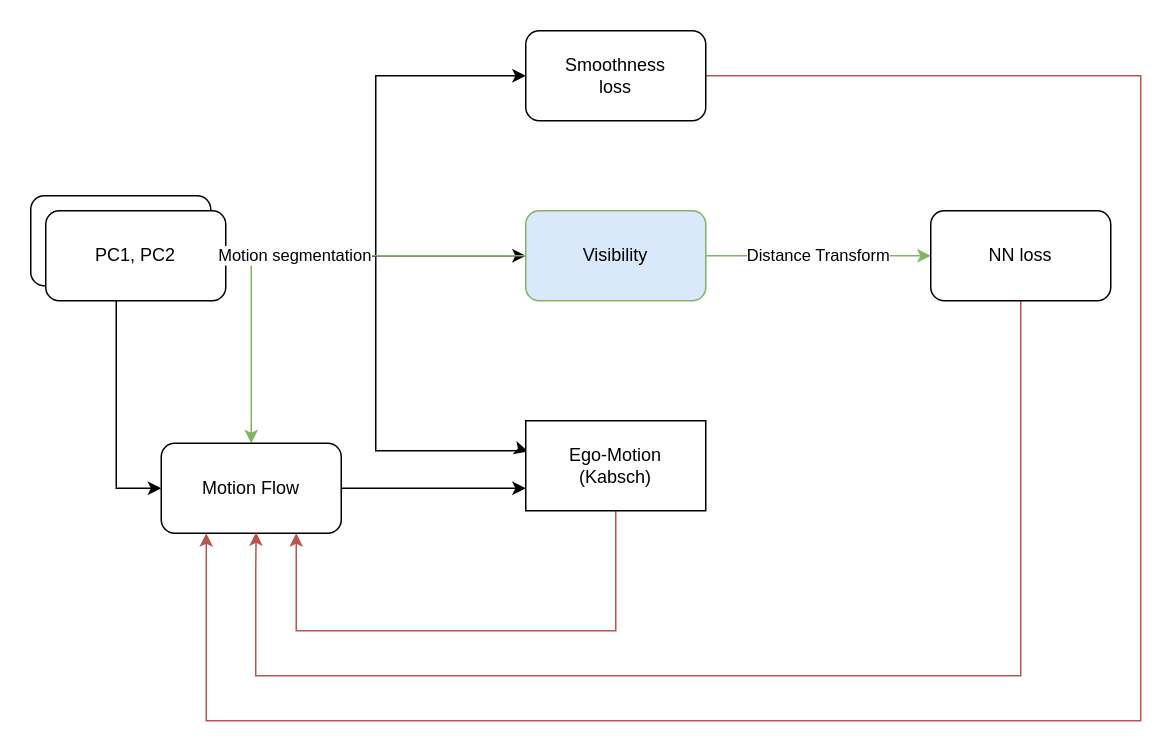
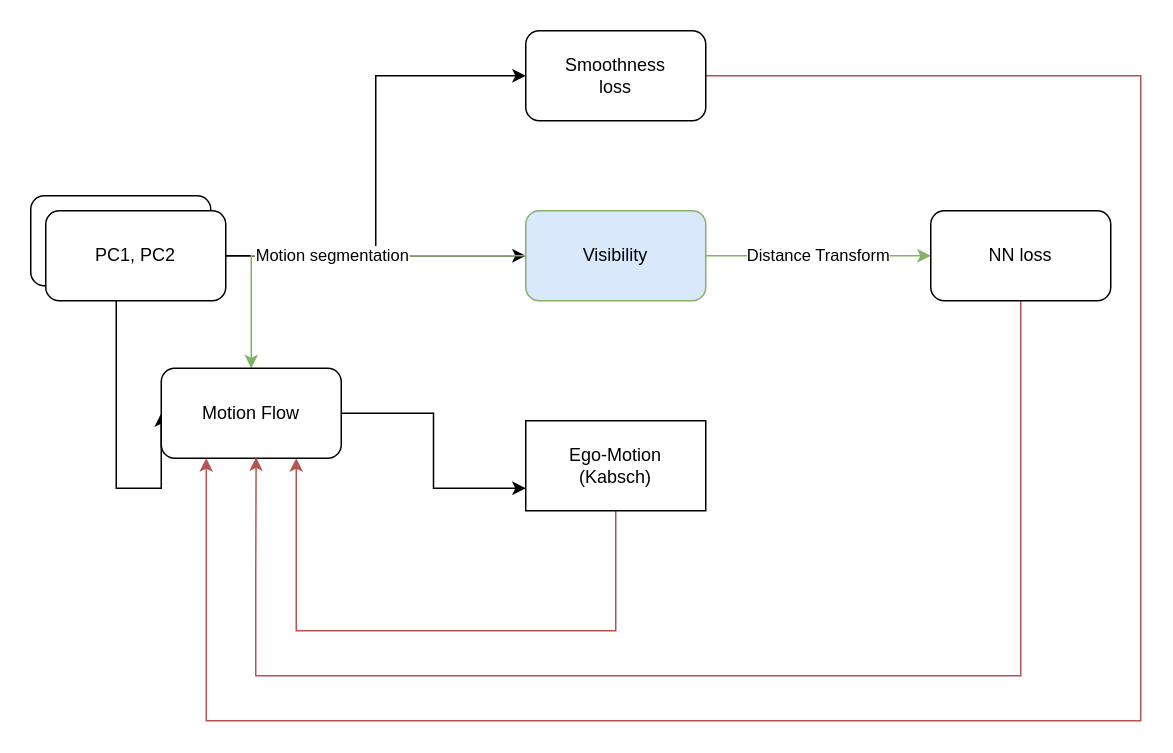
edge "PC1, PC2" -> "Ego-Motion (Kabsch)": removed
node "Motion Flow": moved (251, 488) -> (251, 413)
